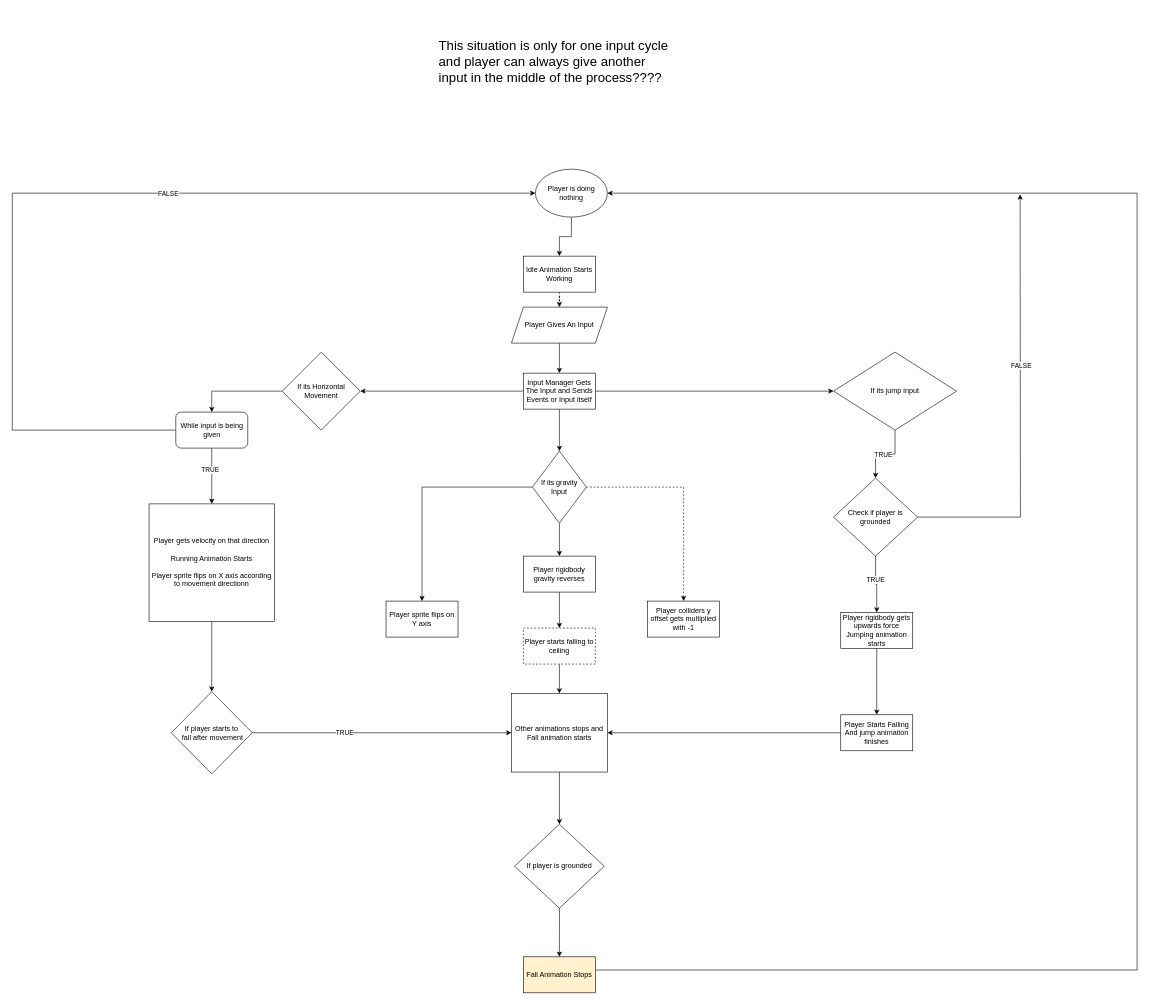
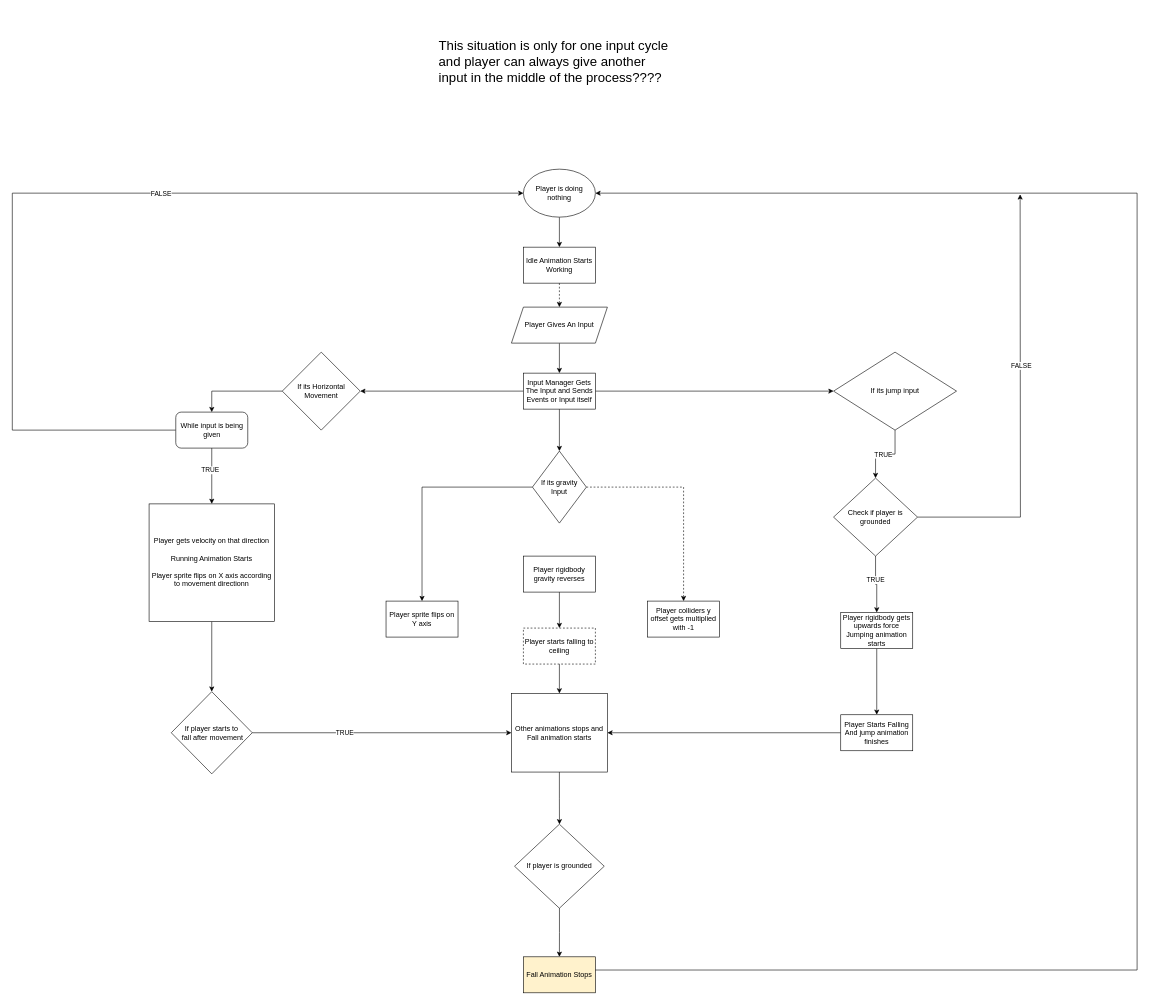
node "Player is doing nothing": moved (572, 193) -> (560, 193)
node "Idle Animation Starts Working": moved (560, 274) -> (560, 265)
edge "If its gravity Input" -> "Player rigidbody gravity reverses": removed
